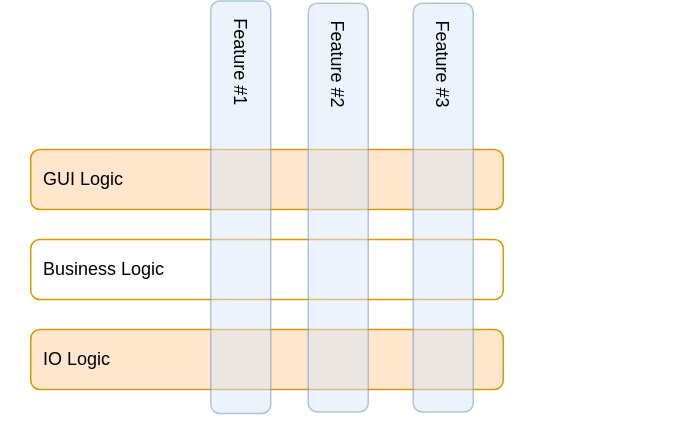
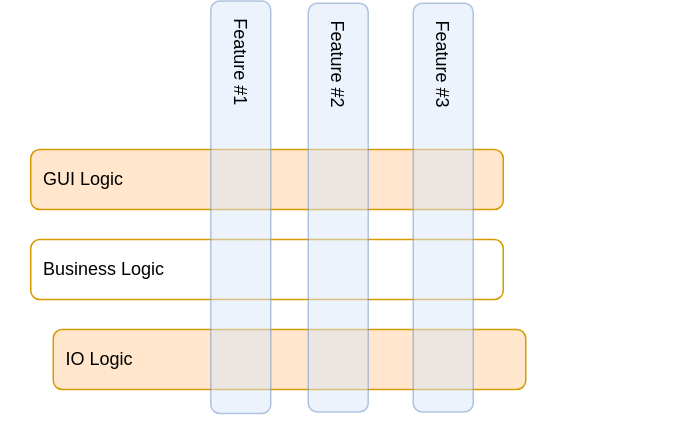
node "IO Logic": moved (267, 359) -> (290, 359)
